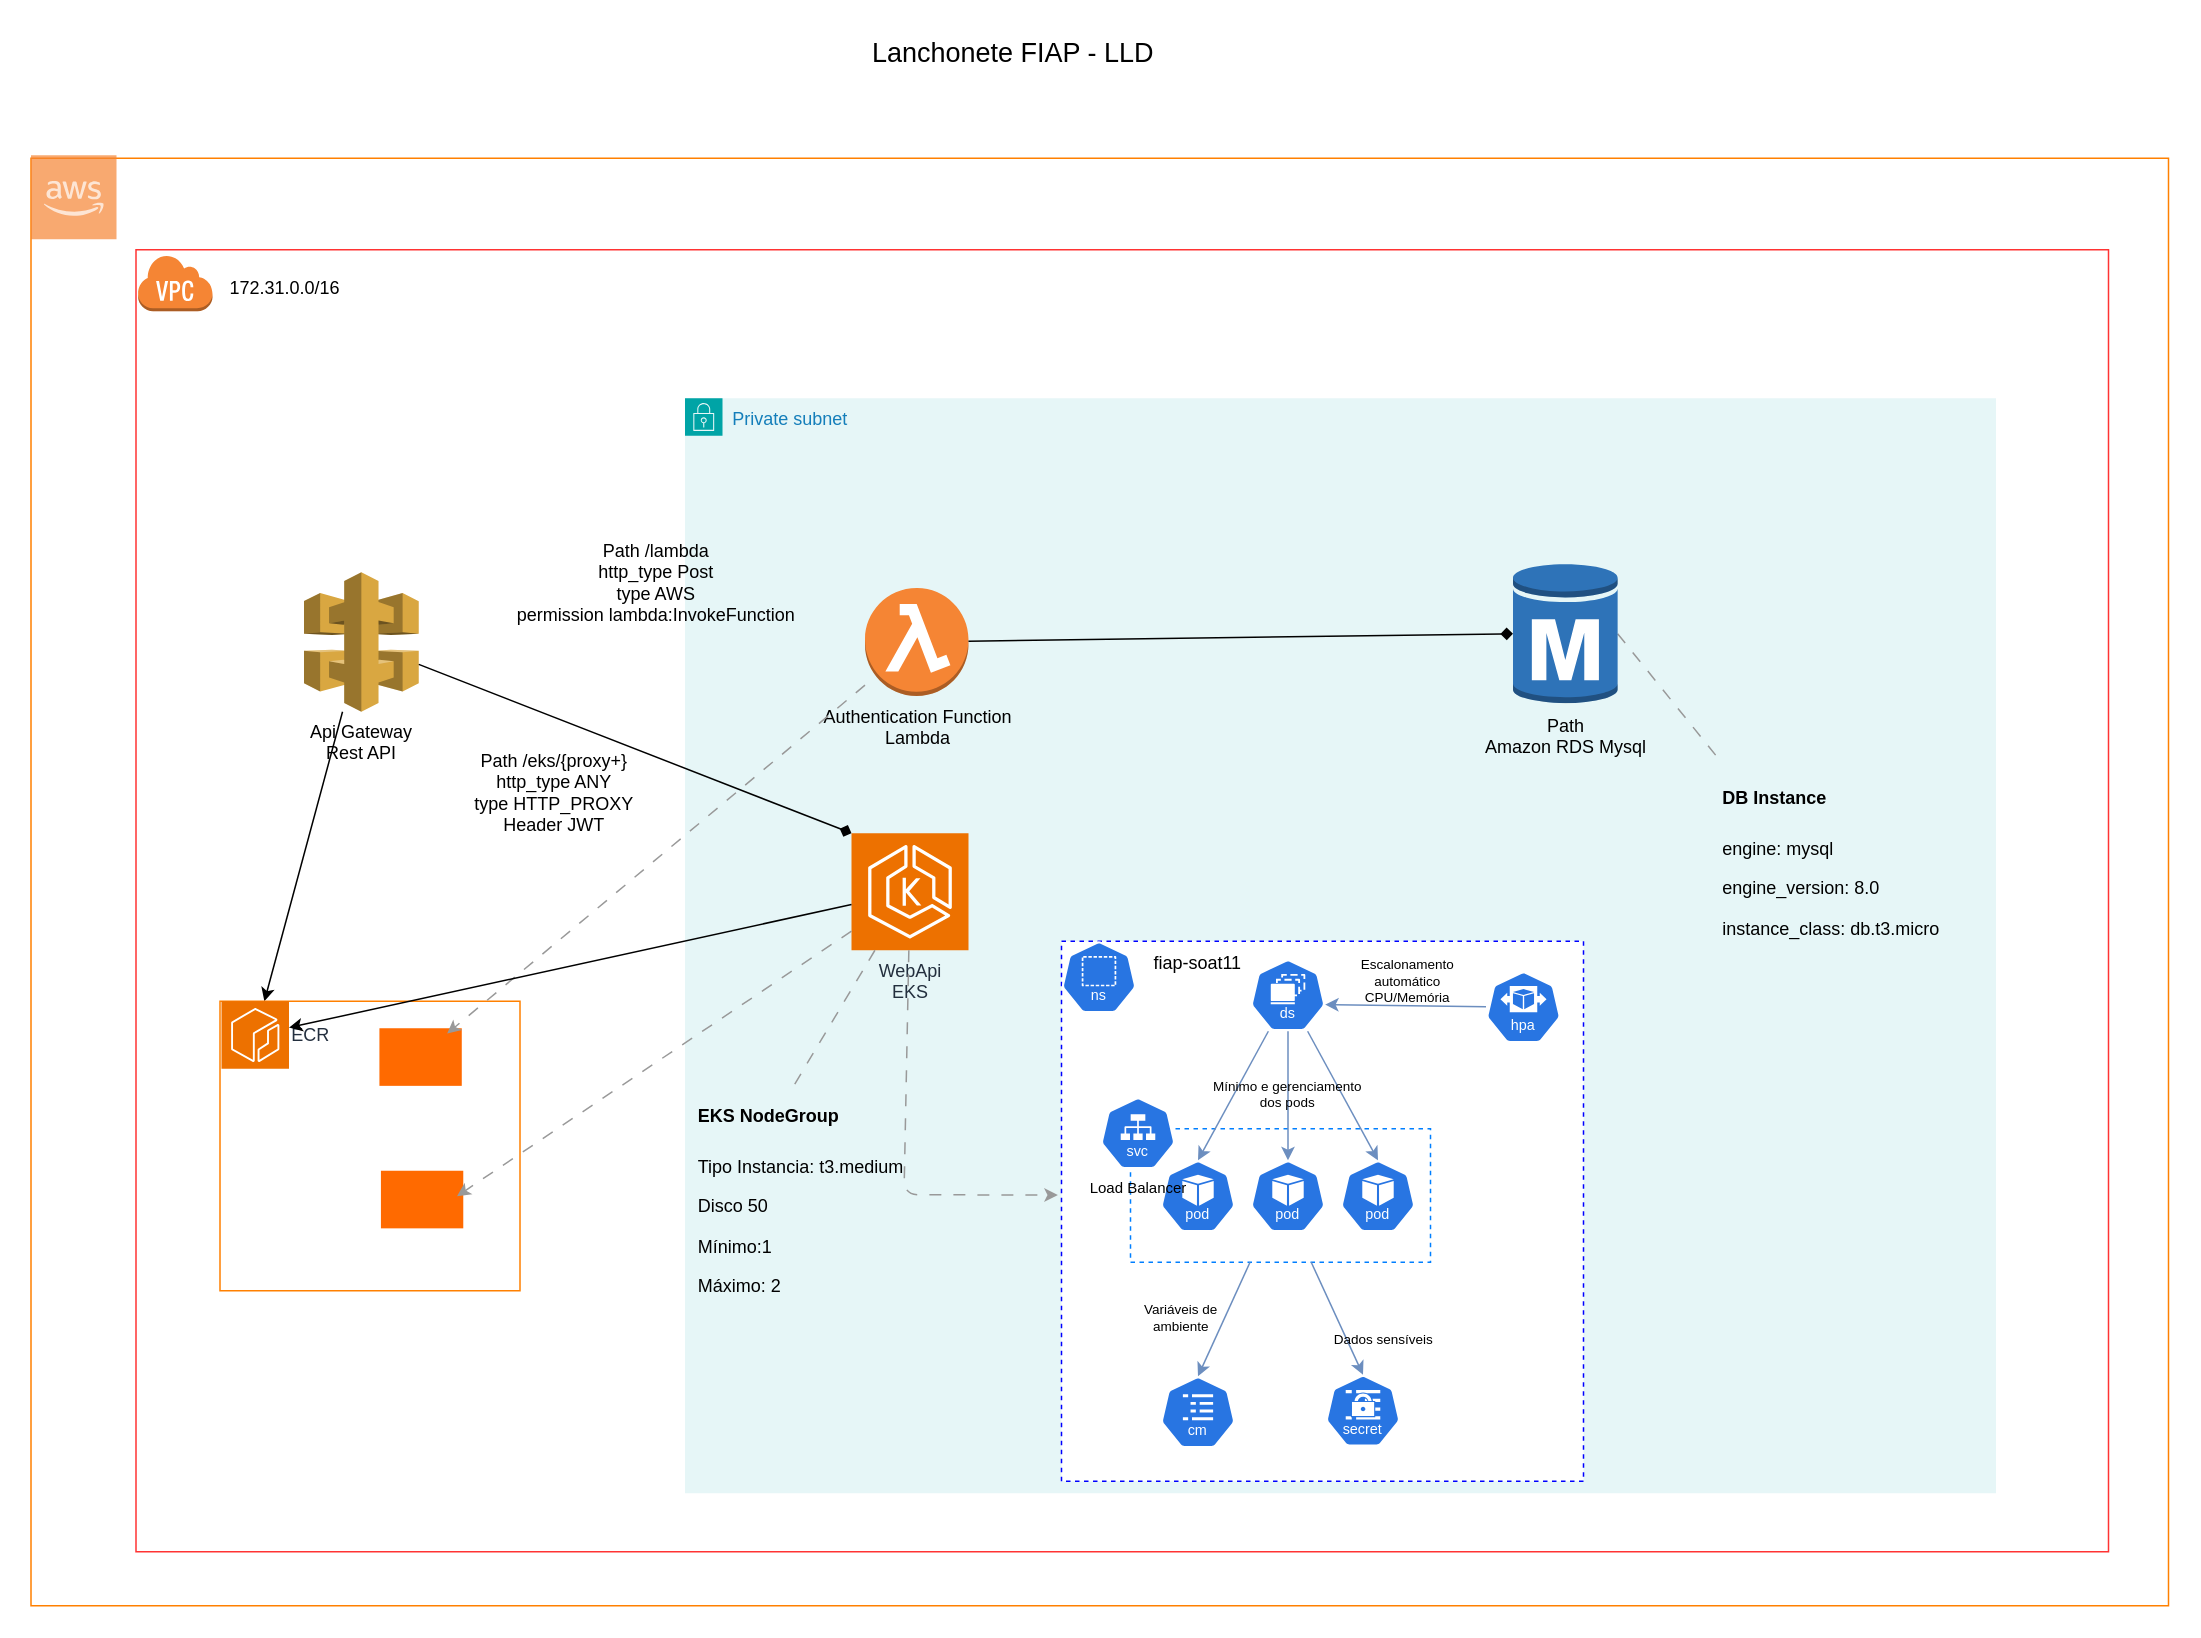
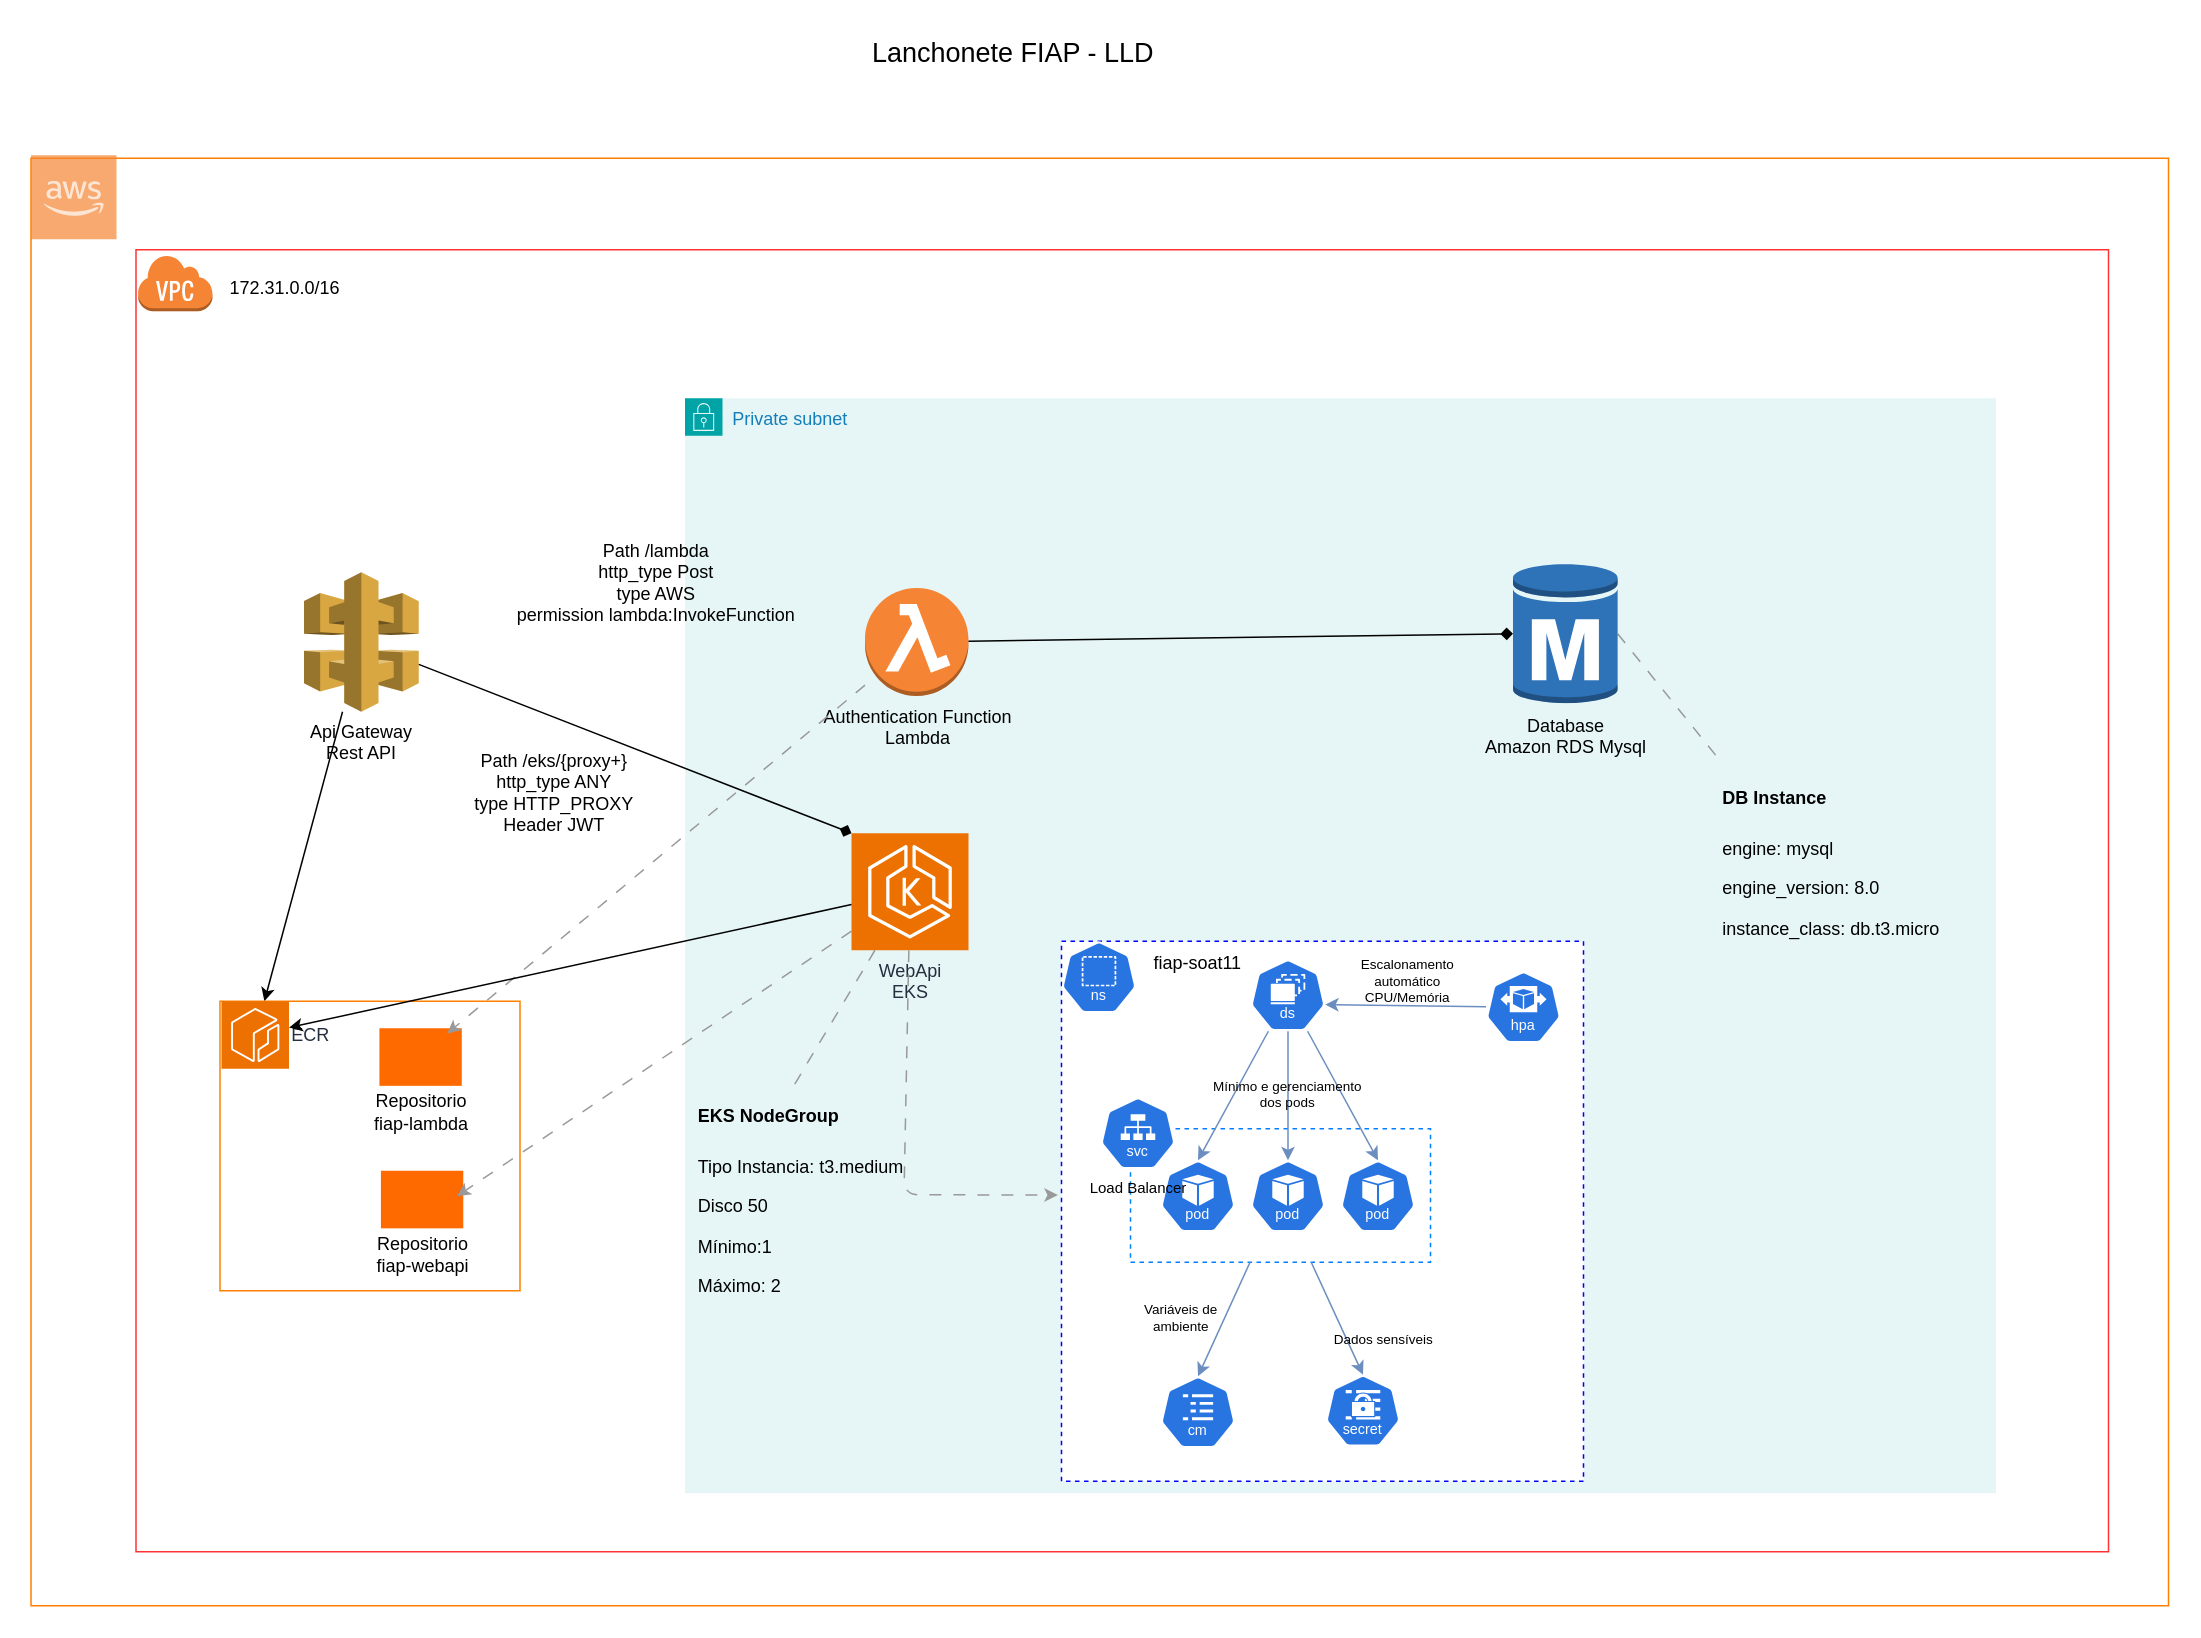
node "Path Amazon RDS Mysql": label "Path Amazon RDS Mysql" -> "Database Amazon RDS Mysql"
node "Repositorio fiap-lambda": added
node "Repositorio fiap-webapi": added
